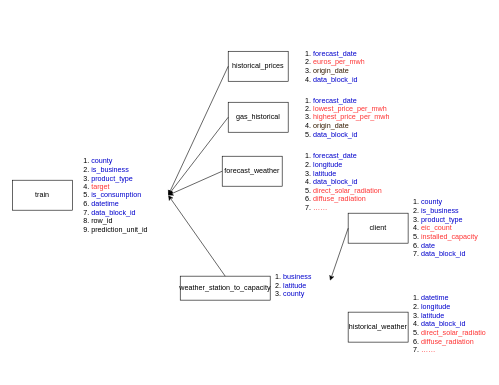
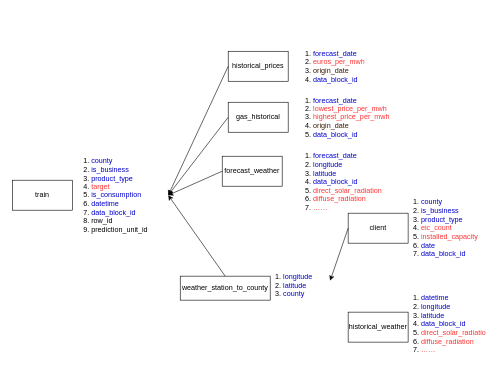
node "business latitude county": label "business latitude county" -> "longitude latitude county"
node "weather_station_to_capacity": label "weather_station_to_capacity" -> "weather_station_to_county"
